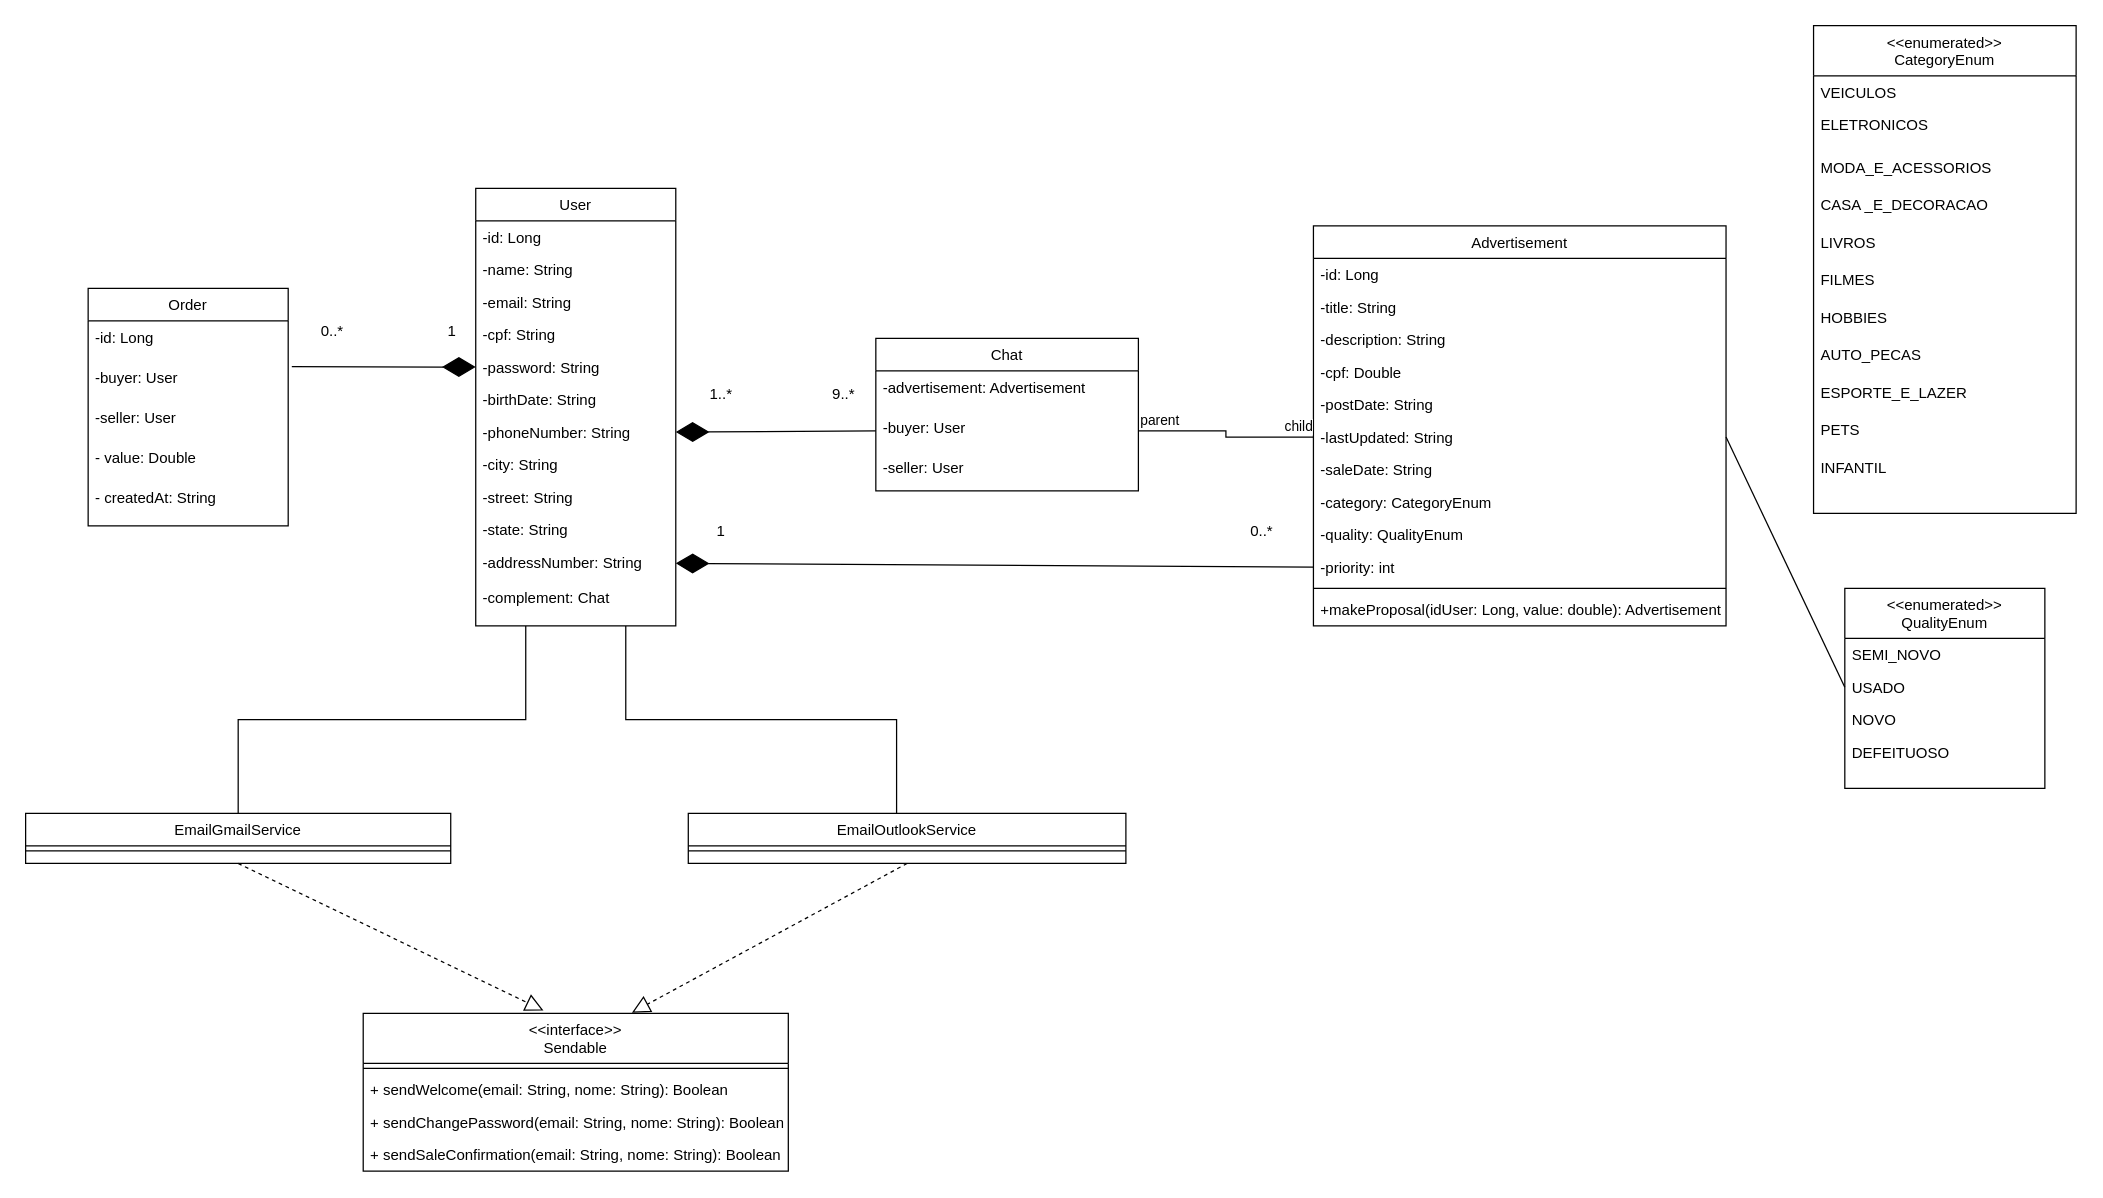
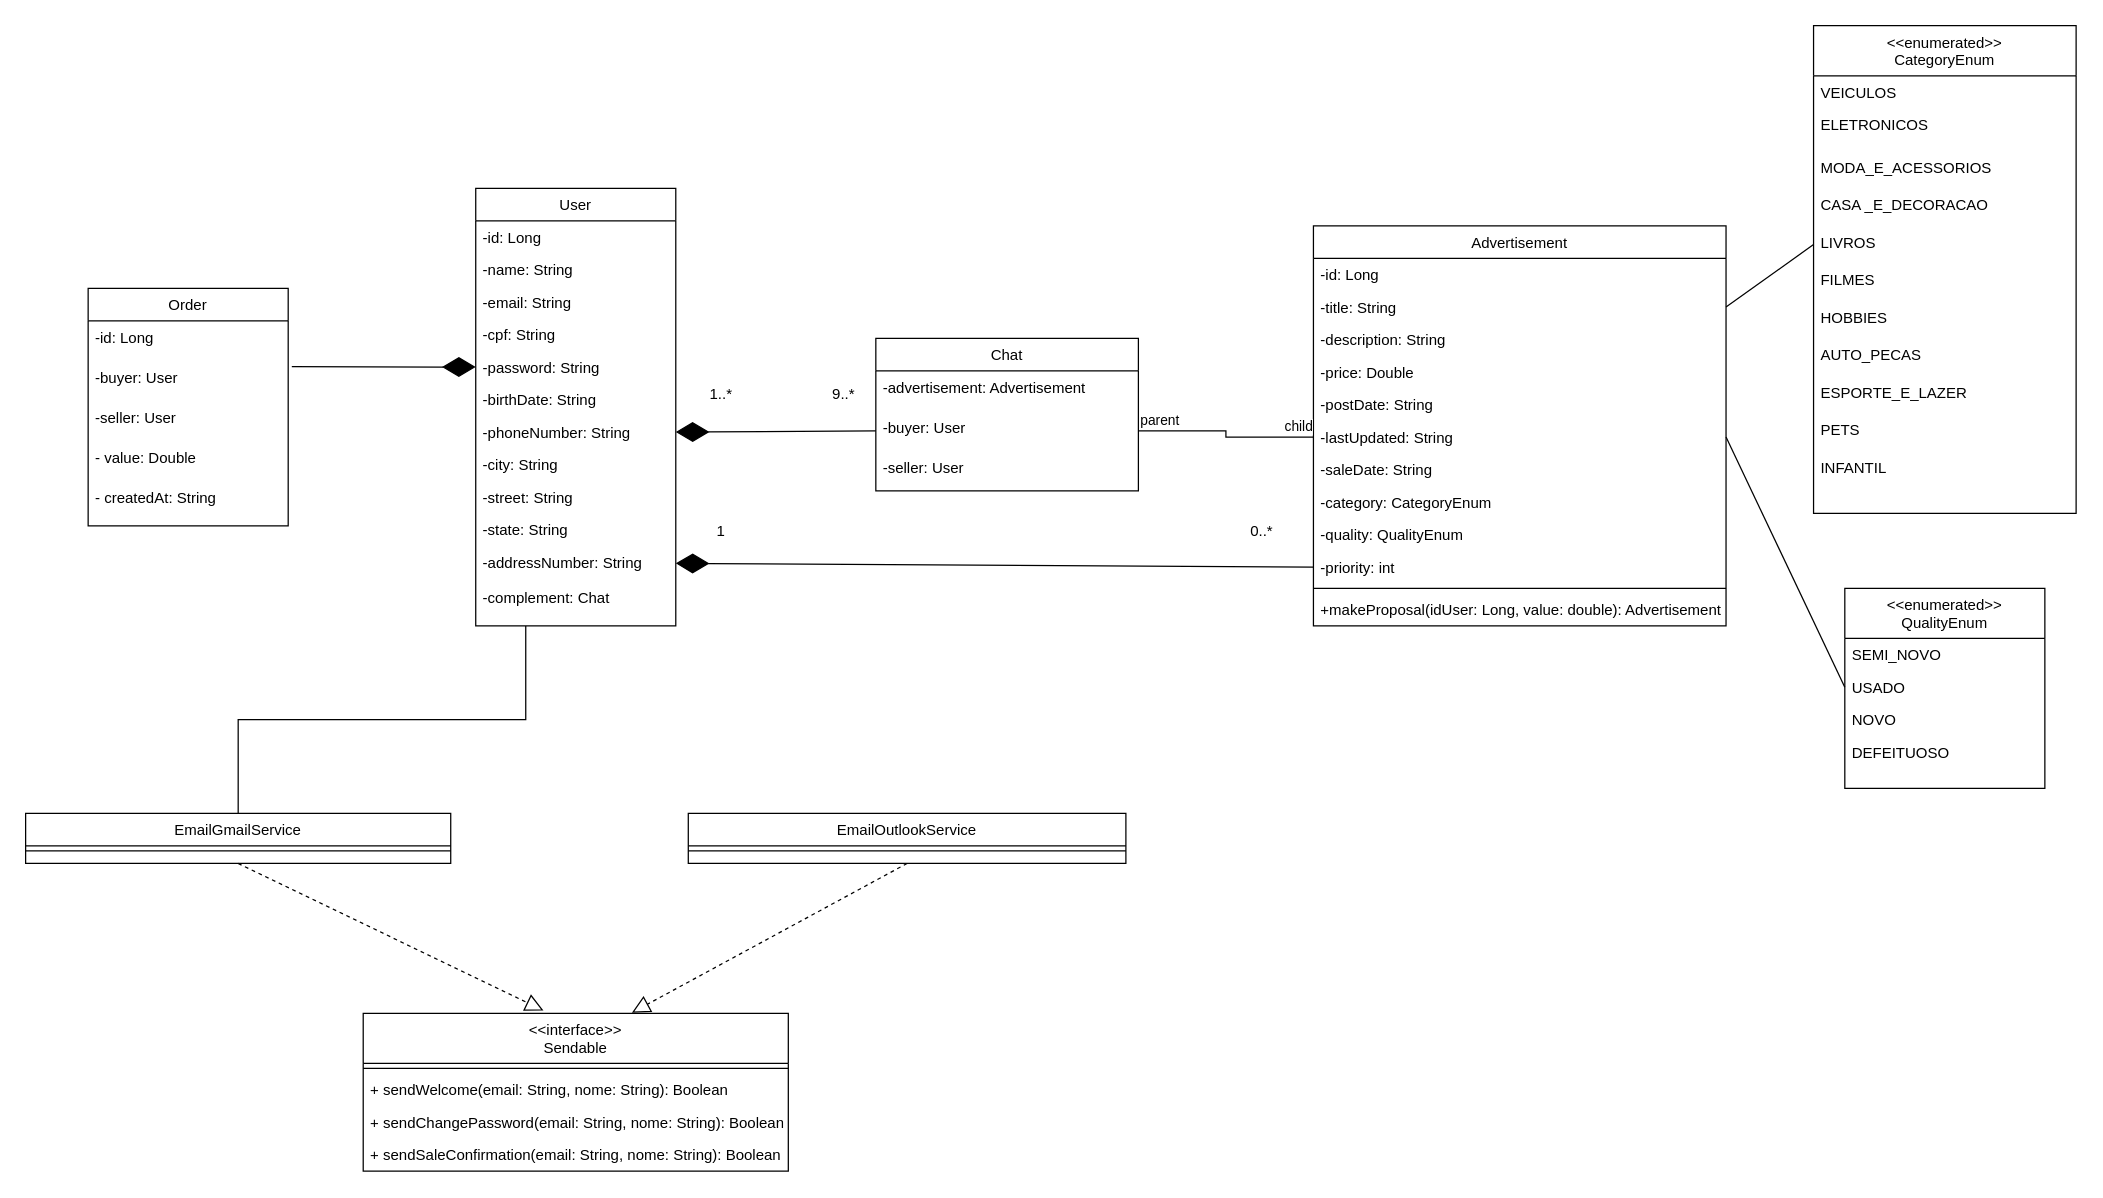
edge "LIVROS" -- "-title: String": added
node "0..* 1": removed
node "-cpf: Double": label "-cpf: Double" -> "-price: Double"
edge "User" -- "EmailOutlookService": removed
